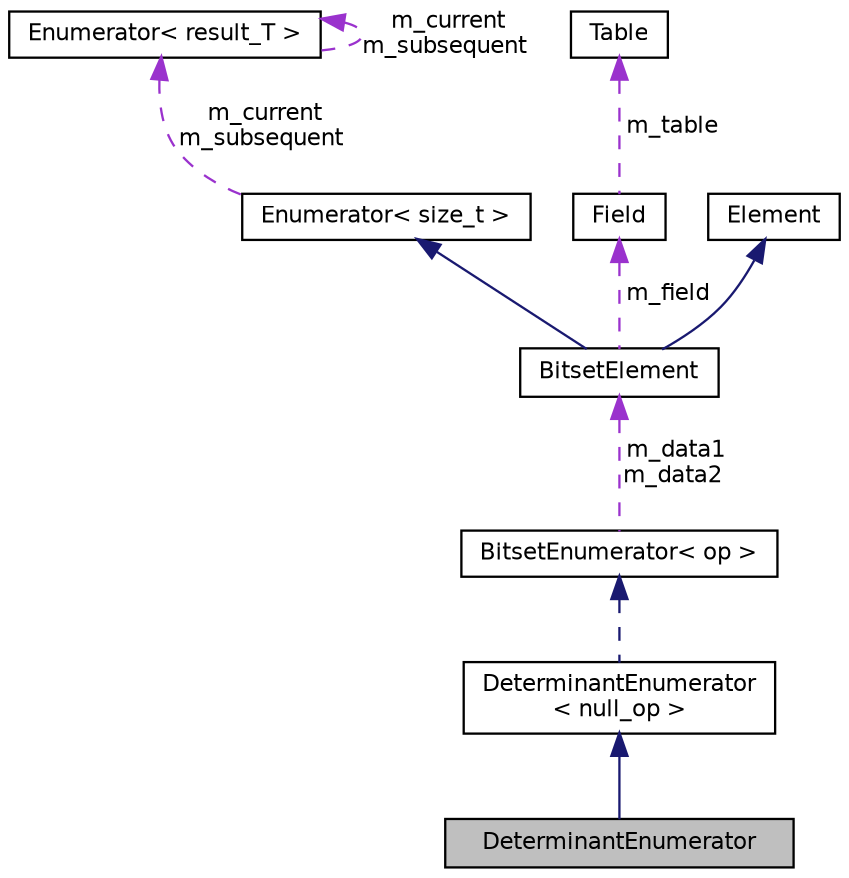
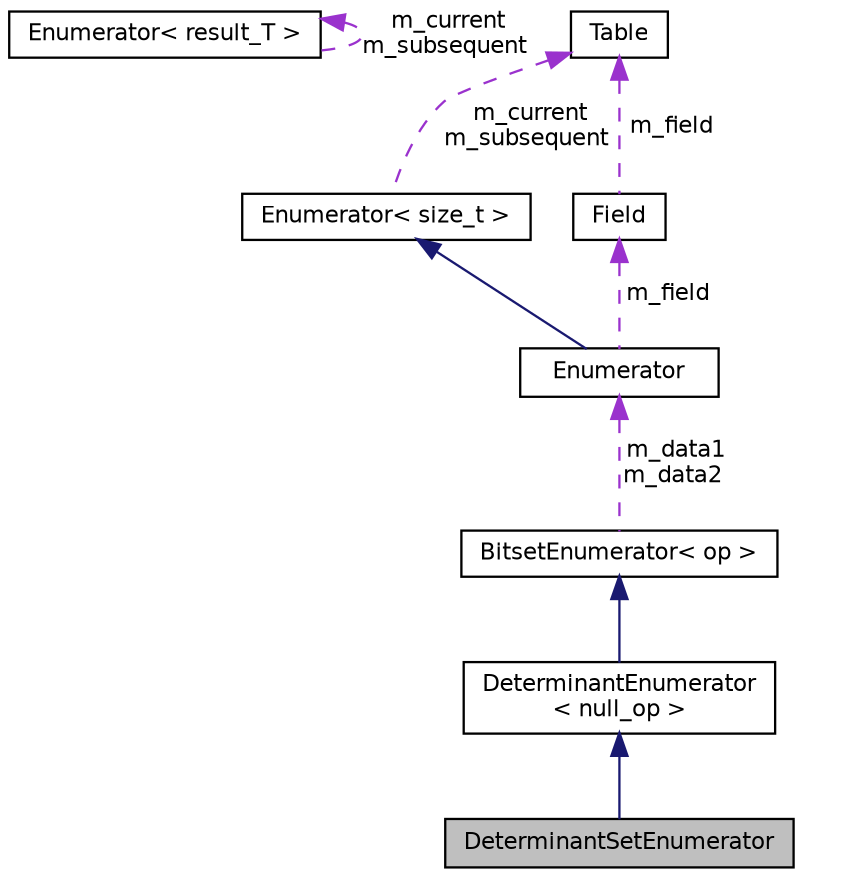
edge "Field" -> "Table": label " m_table" -> " m_field"
edge "Enumerator< size_t >" -> "Enumerator< result_T >": now "Enumerator< size_t >" -> "Table"
node "Element": removed
node "BitsetElement": label "BitsetElement" -> "Enumerator"
edge "DeterminantEnumerator < null_op >" -> "BitsetEnumerator< op >": style dashed -> solid
node "DeterminantEnumerator": label "DeterminantEnumerator" -> "DeterminantSetEnumerator"
